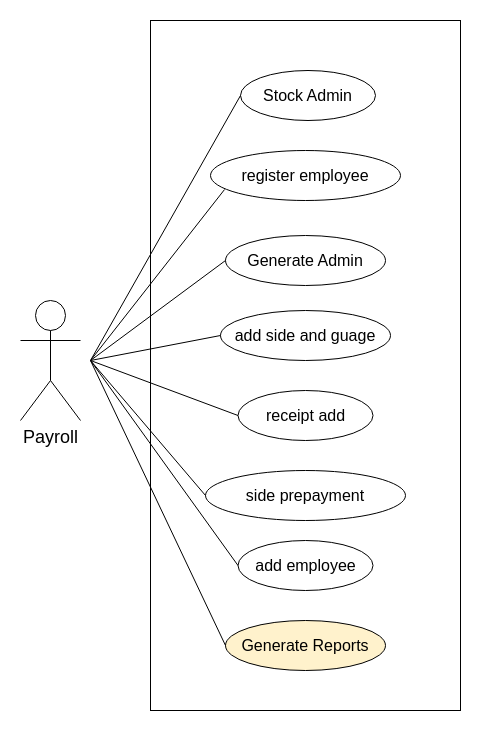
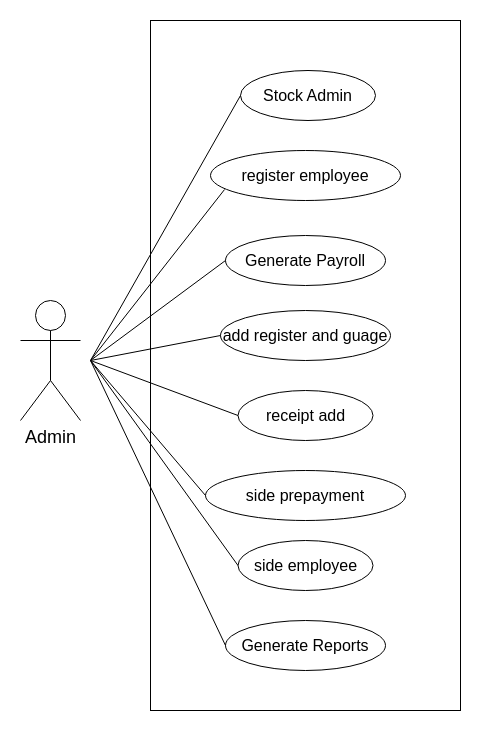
node "Generate Admin": label "Generate Admin" -> "Generate Payroll"
node "add side and guage": label "add side and guage" -> "add register and guage"
node "Payroll": label "Payroll" -> "Admin"
node "add employee": label "add employee" -> "side employee"
node "Generate Reports": fillcolor #fff2cc -> #ffffff
